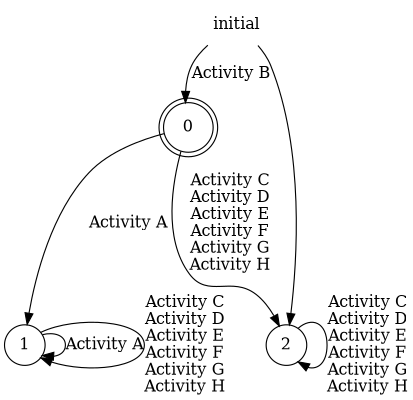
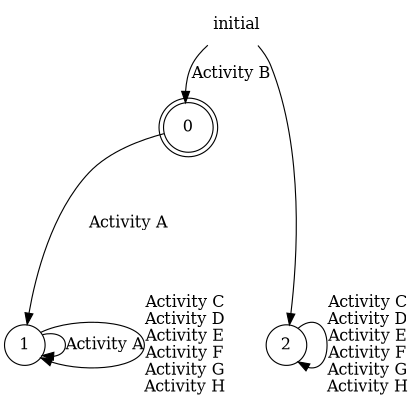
edge "0" -> "2": removed, label "Activity C Activity D Activity E Activity F Activity G Activity H"
